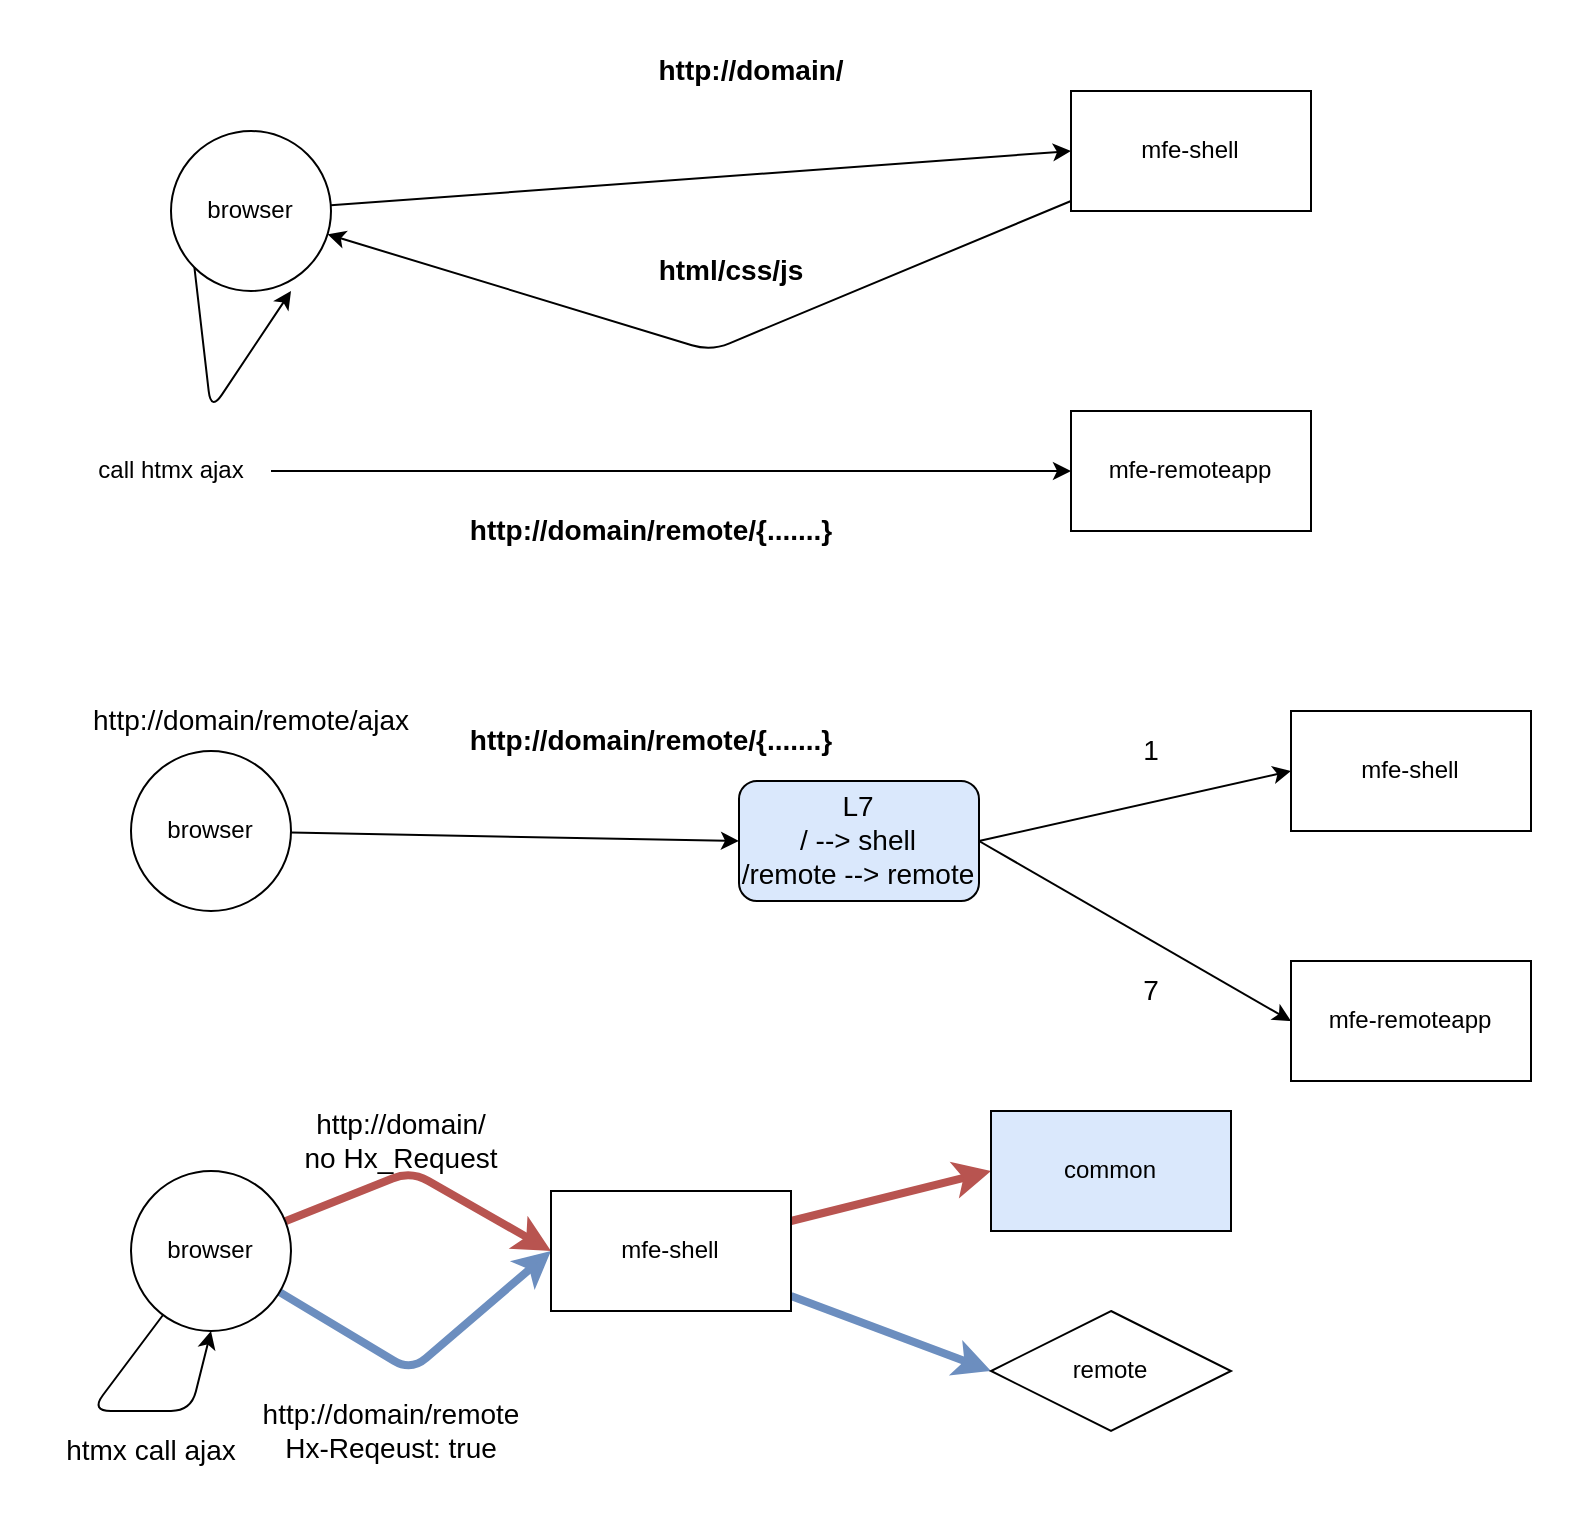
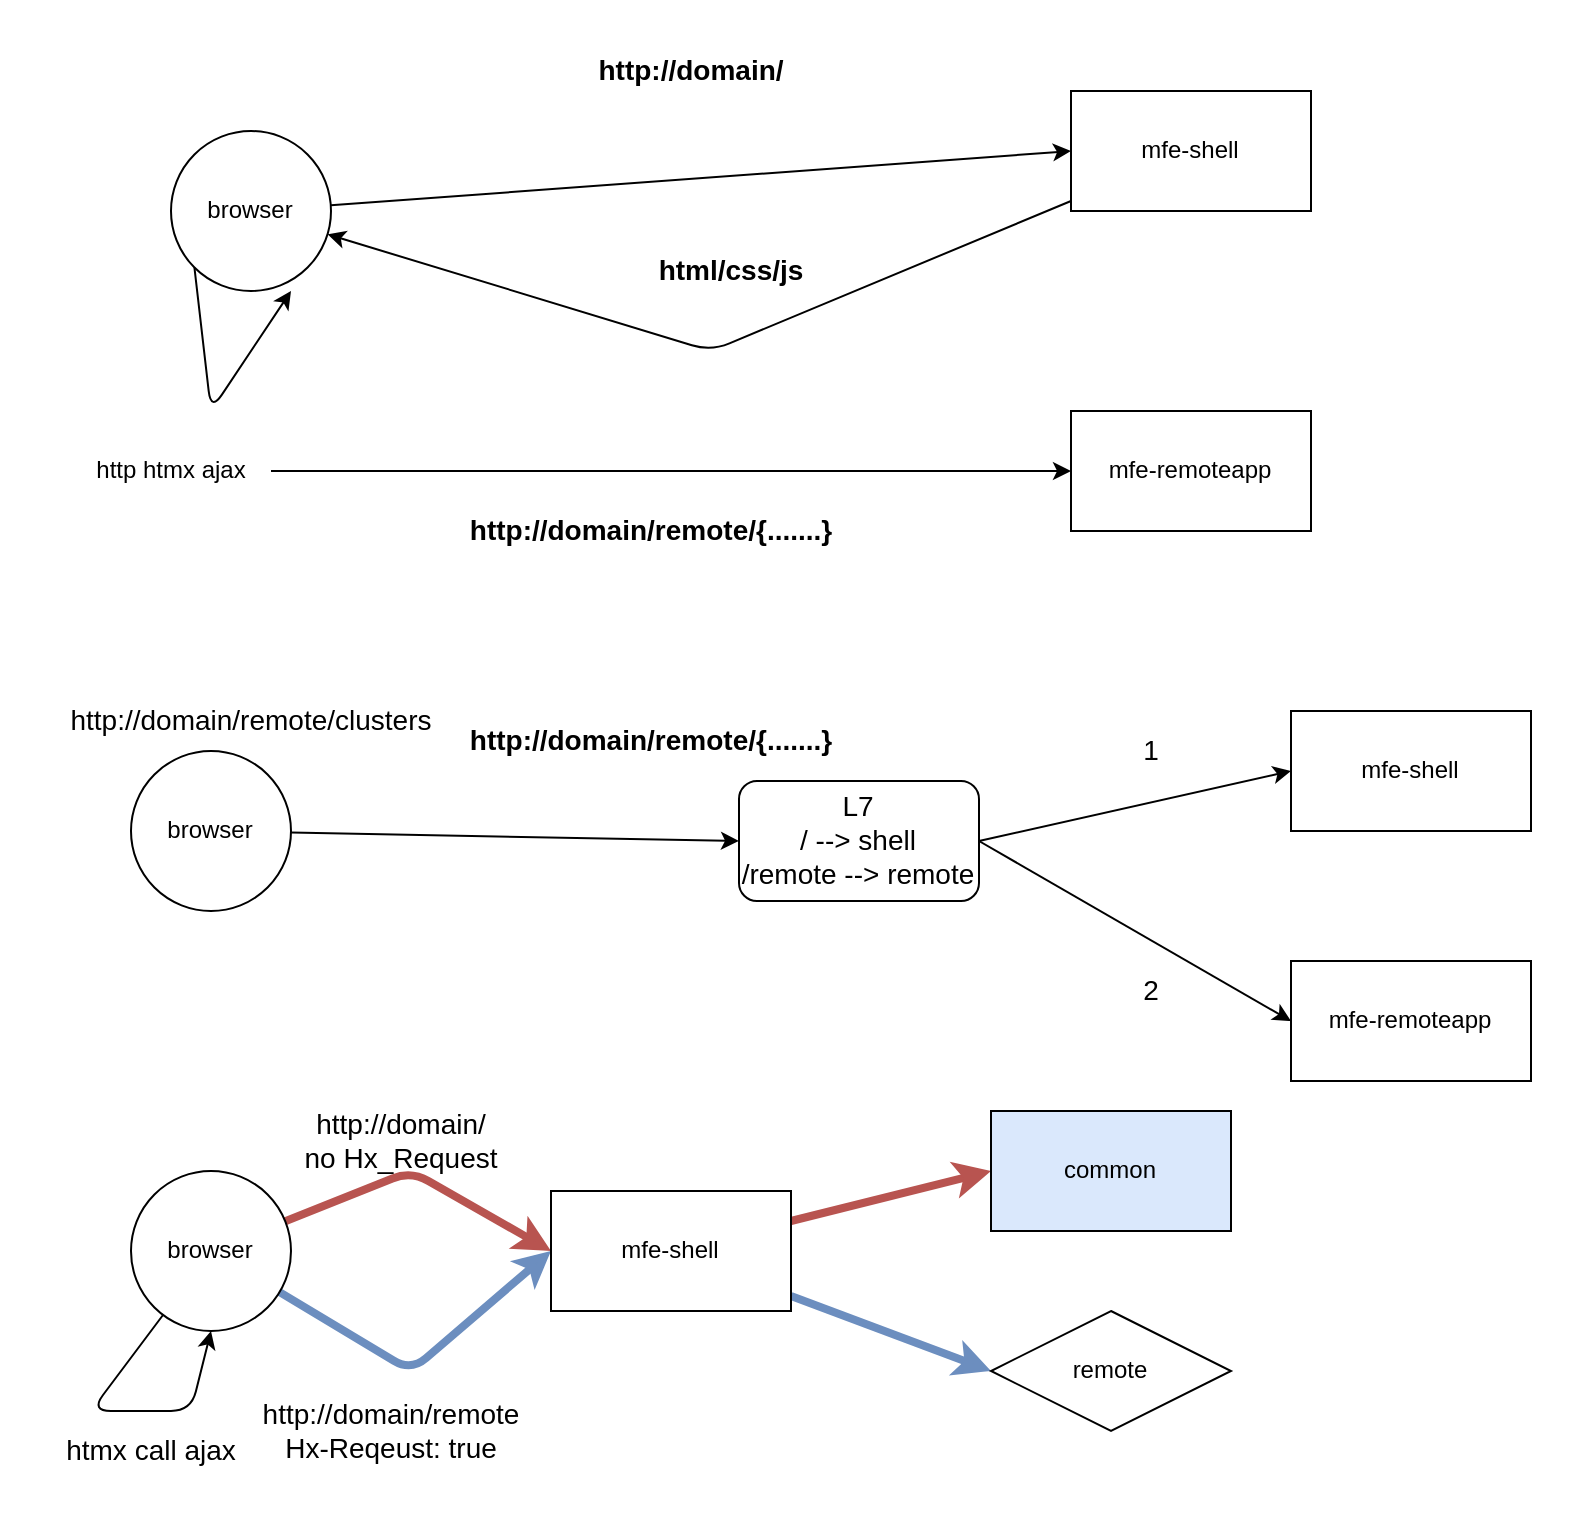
node "http://domain/": moved (751, 71) -> (691, 71)
node "call htmx ajax": label "call htmx ajax" -> "http htmx ajax"
node "http://domain/remote/ajax": label "http://domain/remote/ajax" -> "http://domain/remote/clusters"
node "L7 / --> shell /remote --> remote": fillcolor #dae8fc -> #ffffff
node "7": label "7" -> "2"
